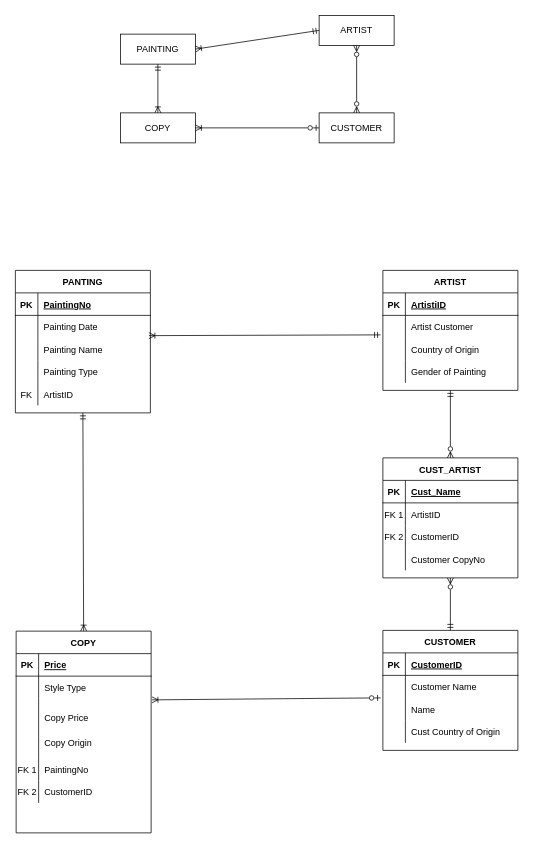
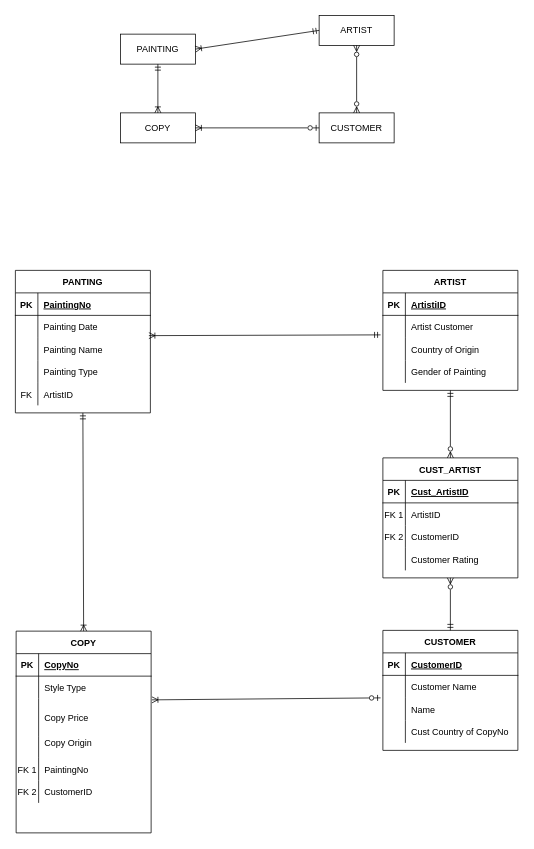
node "Cust_Name": label "Cust_Name" -> "Cust_ArtistID"
node "Customer CopyNo": label "Customer CopyNo" -> "Customer Rating"
node "Price": label "Price" -> "CopyNo"
node "Cust Country of Origin": label "Cust Country of Origin" -> "Cust Country of CopyNo"
